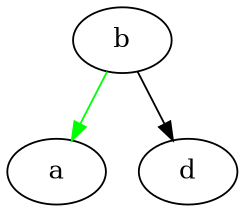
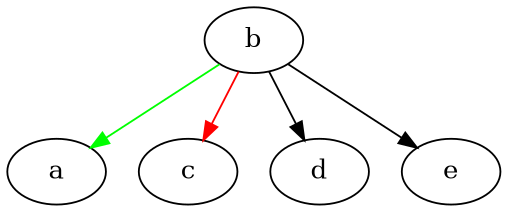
node "c": added
node "e": added
